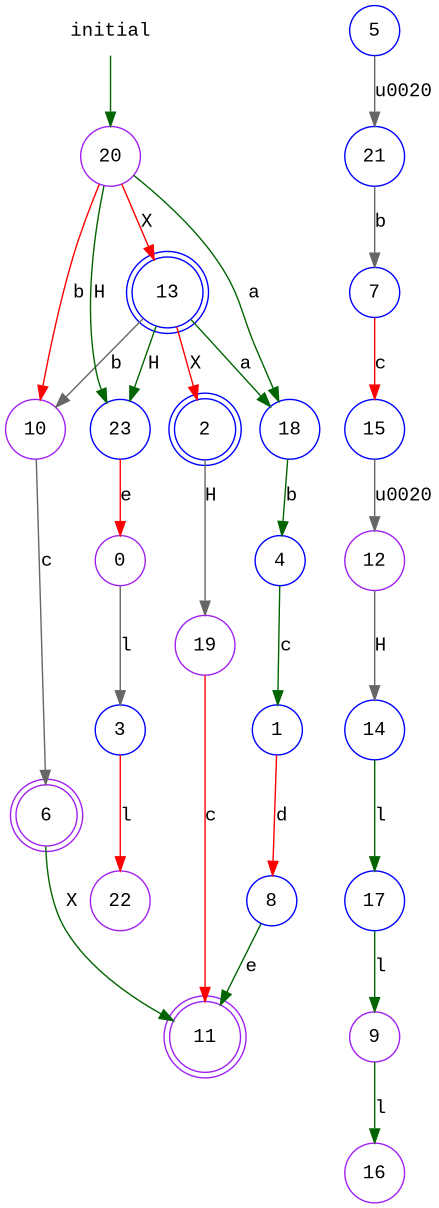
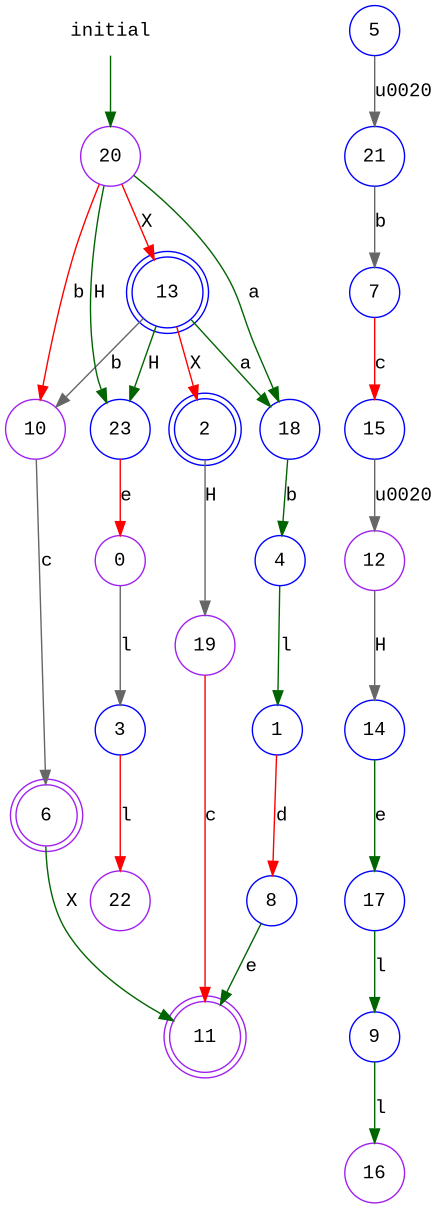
edge "4" -> "1": label "c" -> "l"
edge "14" -> "17": label "l" -> "e"
node "9": color purple -> blue
